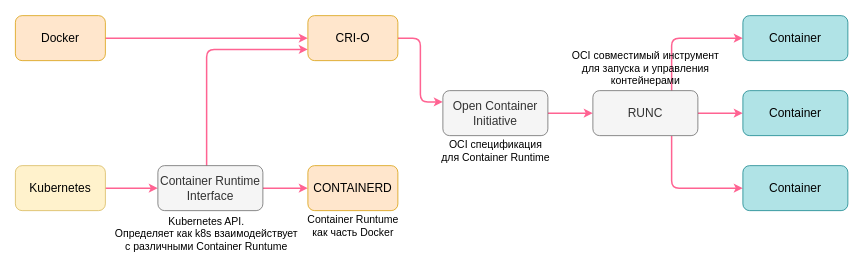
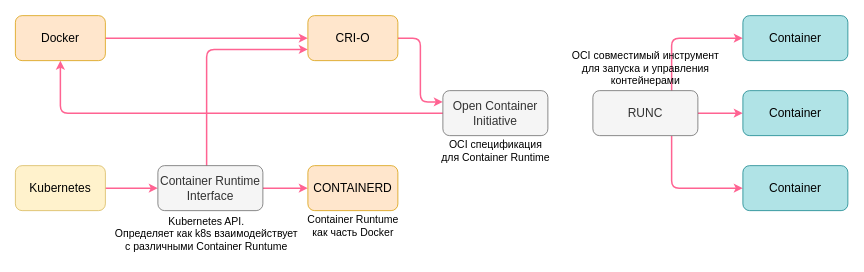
edge "Open Container Initiative" -> "RUNC": now "Open Container Initiative" -> "Docker"
